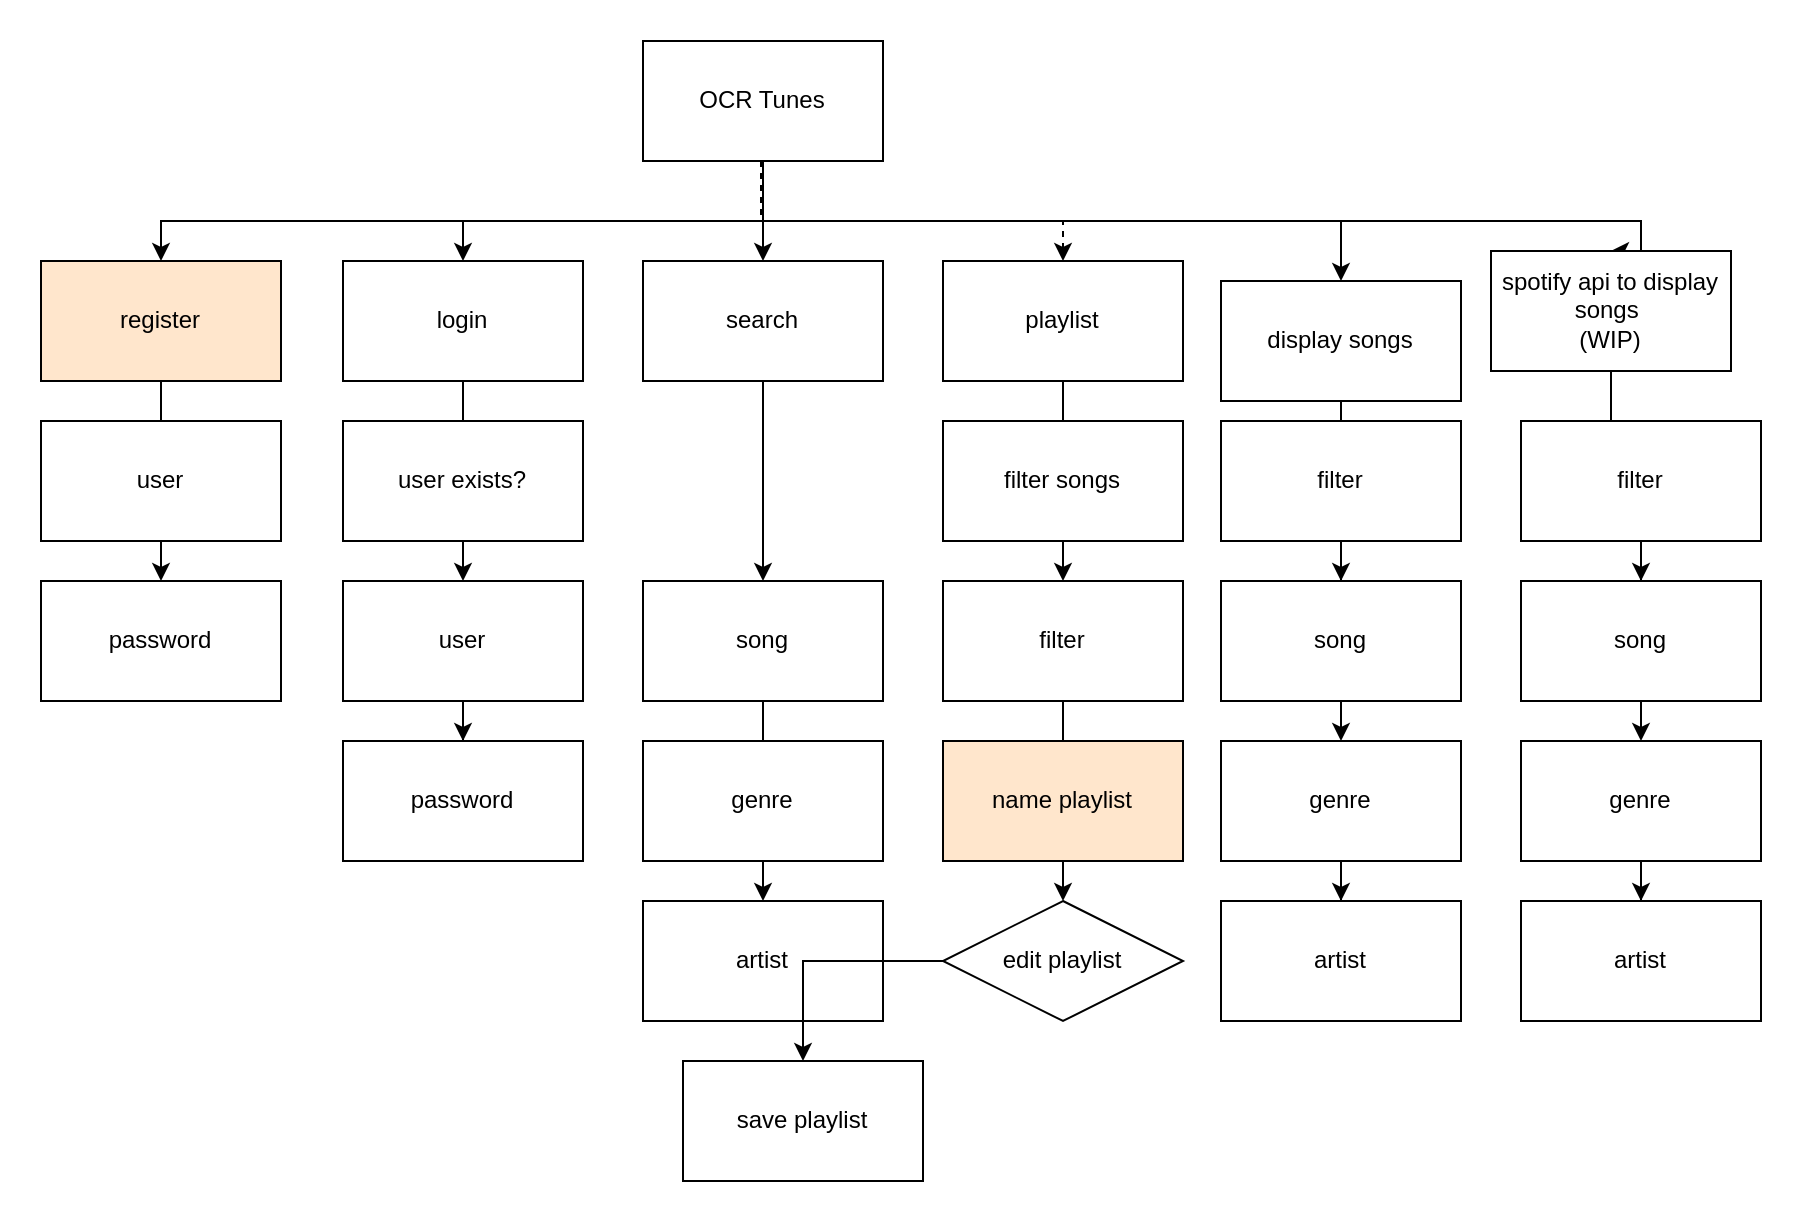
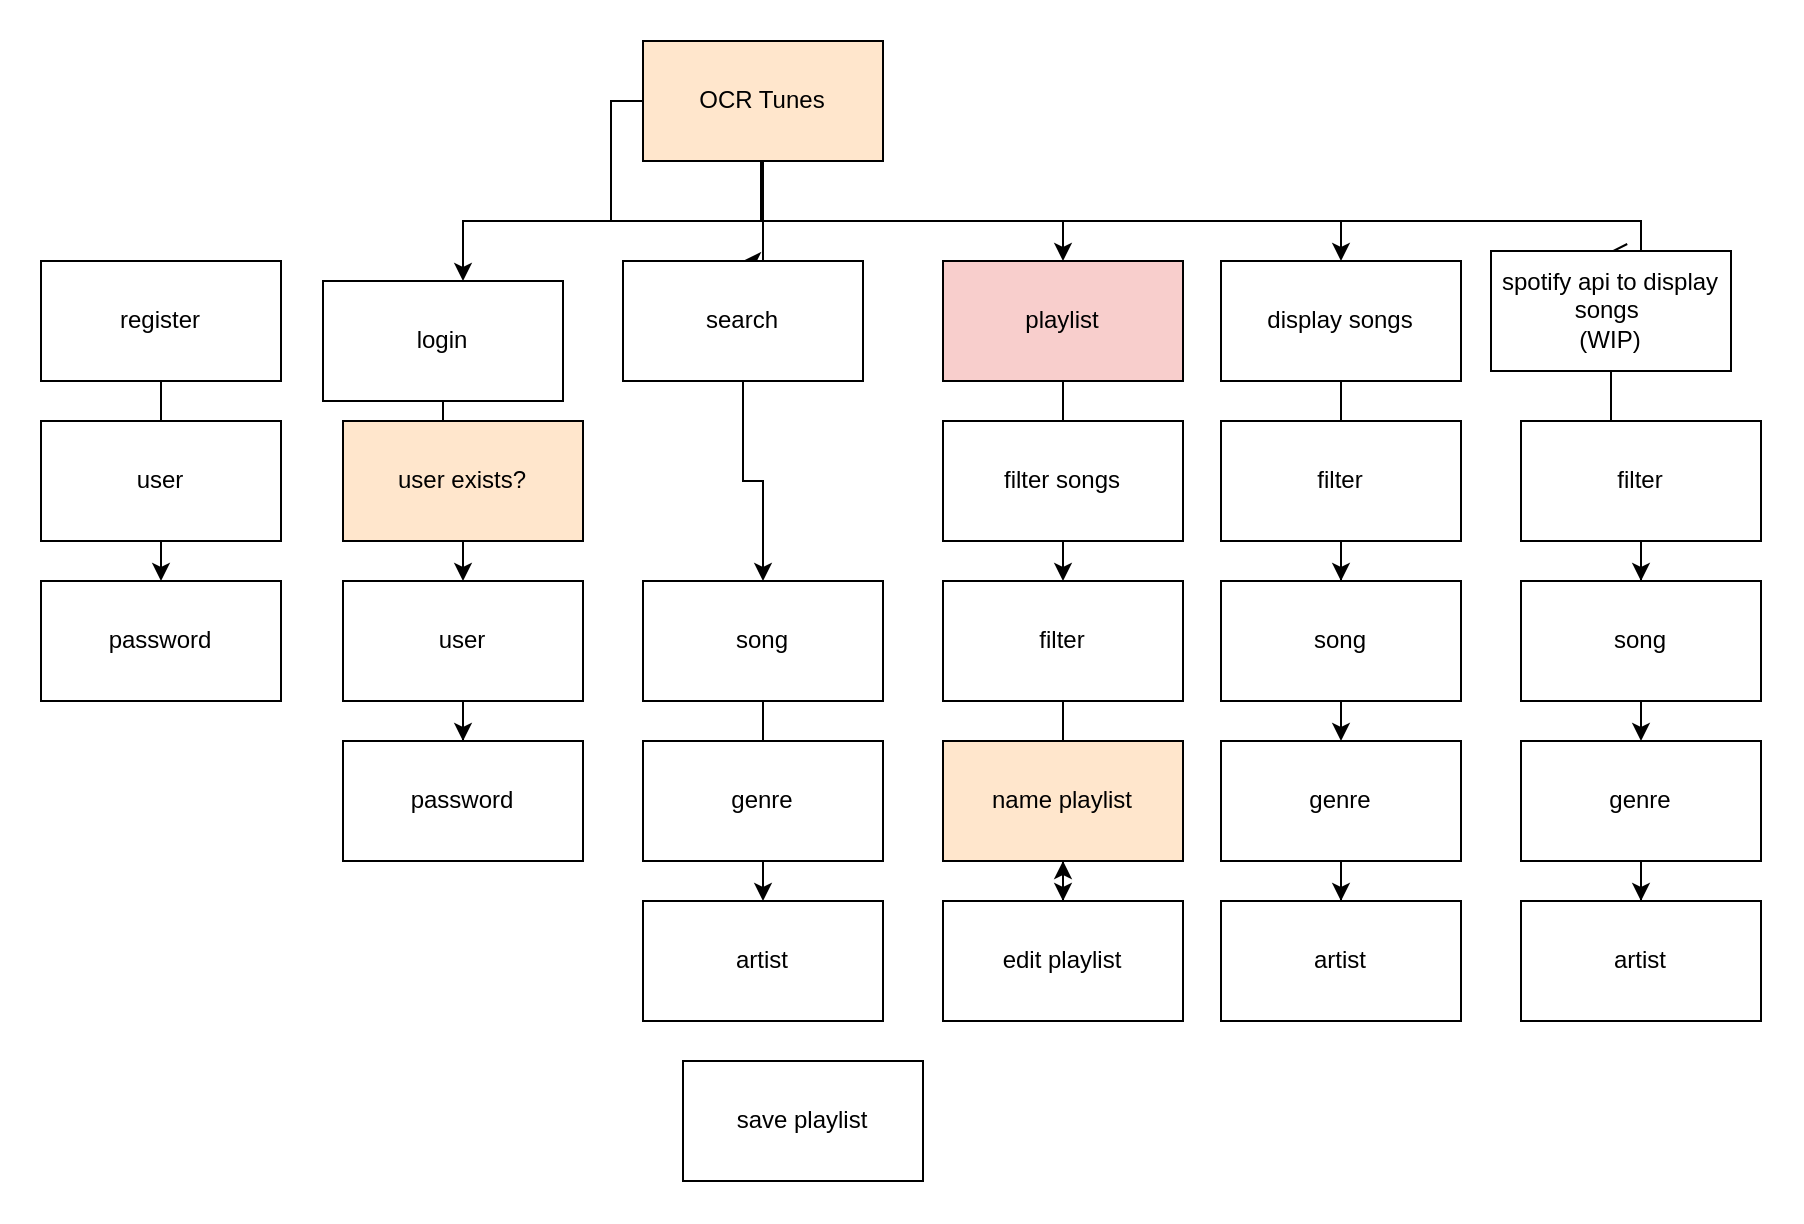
node "OCR Tunes": fillcolor #ffffff -> #ffe6cc
edge "OCR Tunes" -> "register": removed
edge "OCR Tunes" -> "playlist": style dashed -> solid
edge "OCR Tunes" -> "spotify api to display songs (WIP)": arrowhead classic -> open
node "register": fillcolor #ffe6cc -> #ffffff
node "login": moved (463, 321) -> (443, 341)
node "search": moved (763, 321) -> (743, 321)
node "playlist": fillcolor #ffffff -> #f8cecc
node "display songs": moved (1341, 341) -> (1341, 321)
node "user exists?": fillcolor #ffffff -> #ffe6cc
edge "edit playlist" -> "save playlist": now "edit playlist" -> "name playlist"
node "edit playlist": shape diamond -> rectangle
